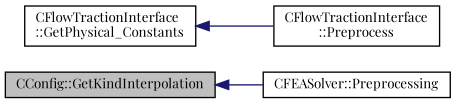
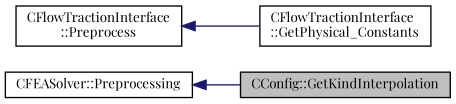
edge "CFlowTractionInterface ::Preprocess" -> "CFlowTractionInterface ::GetPhysical_Constants": reversed
edge "CFEASolver::Preprocessing" -> "CConfig::GetKindInterpolation": reversed
